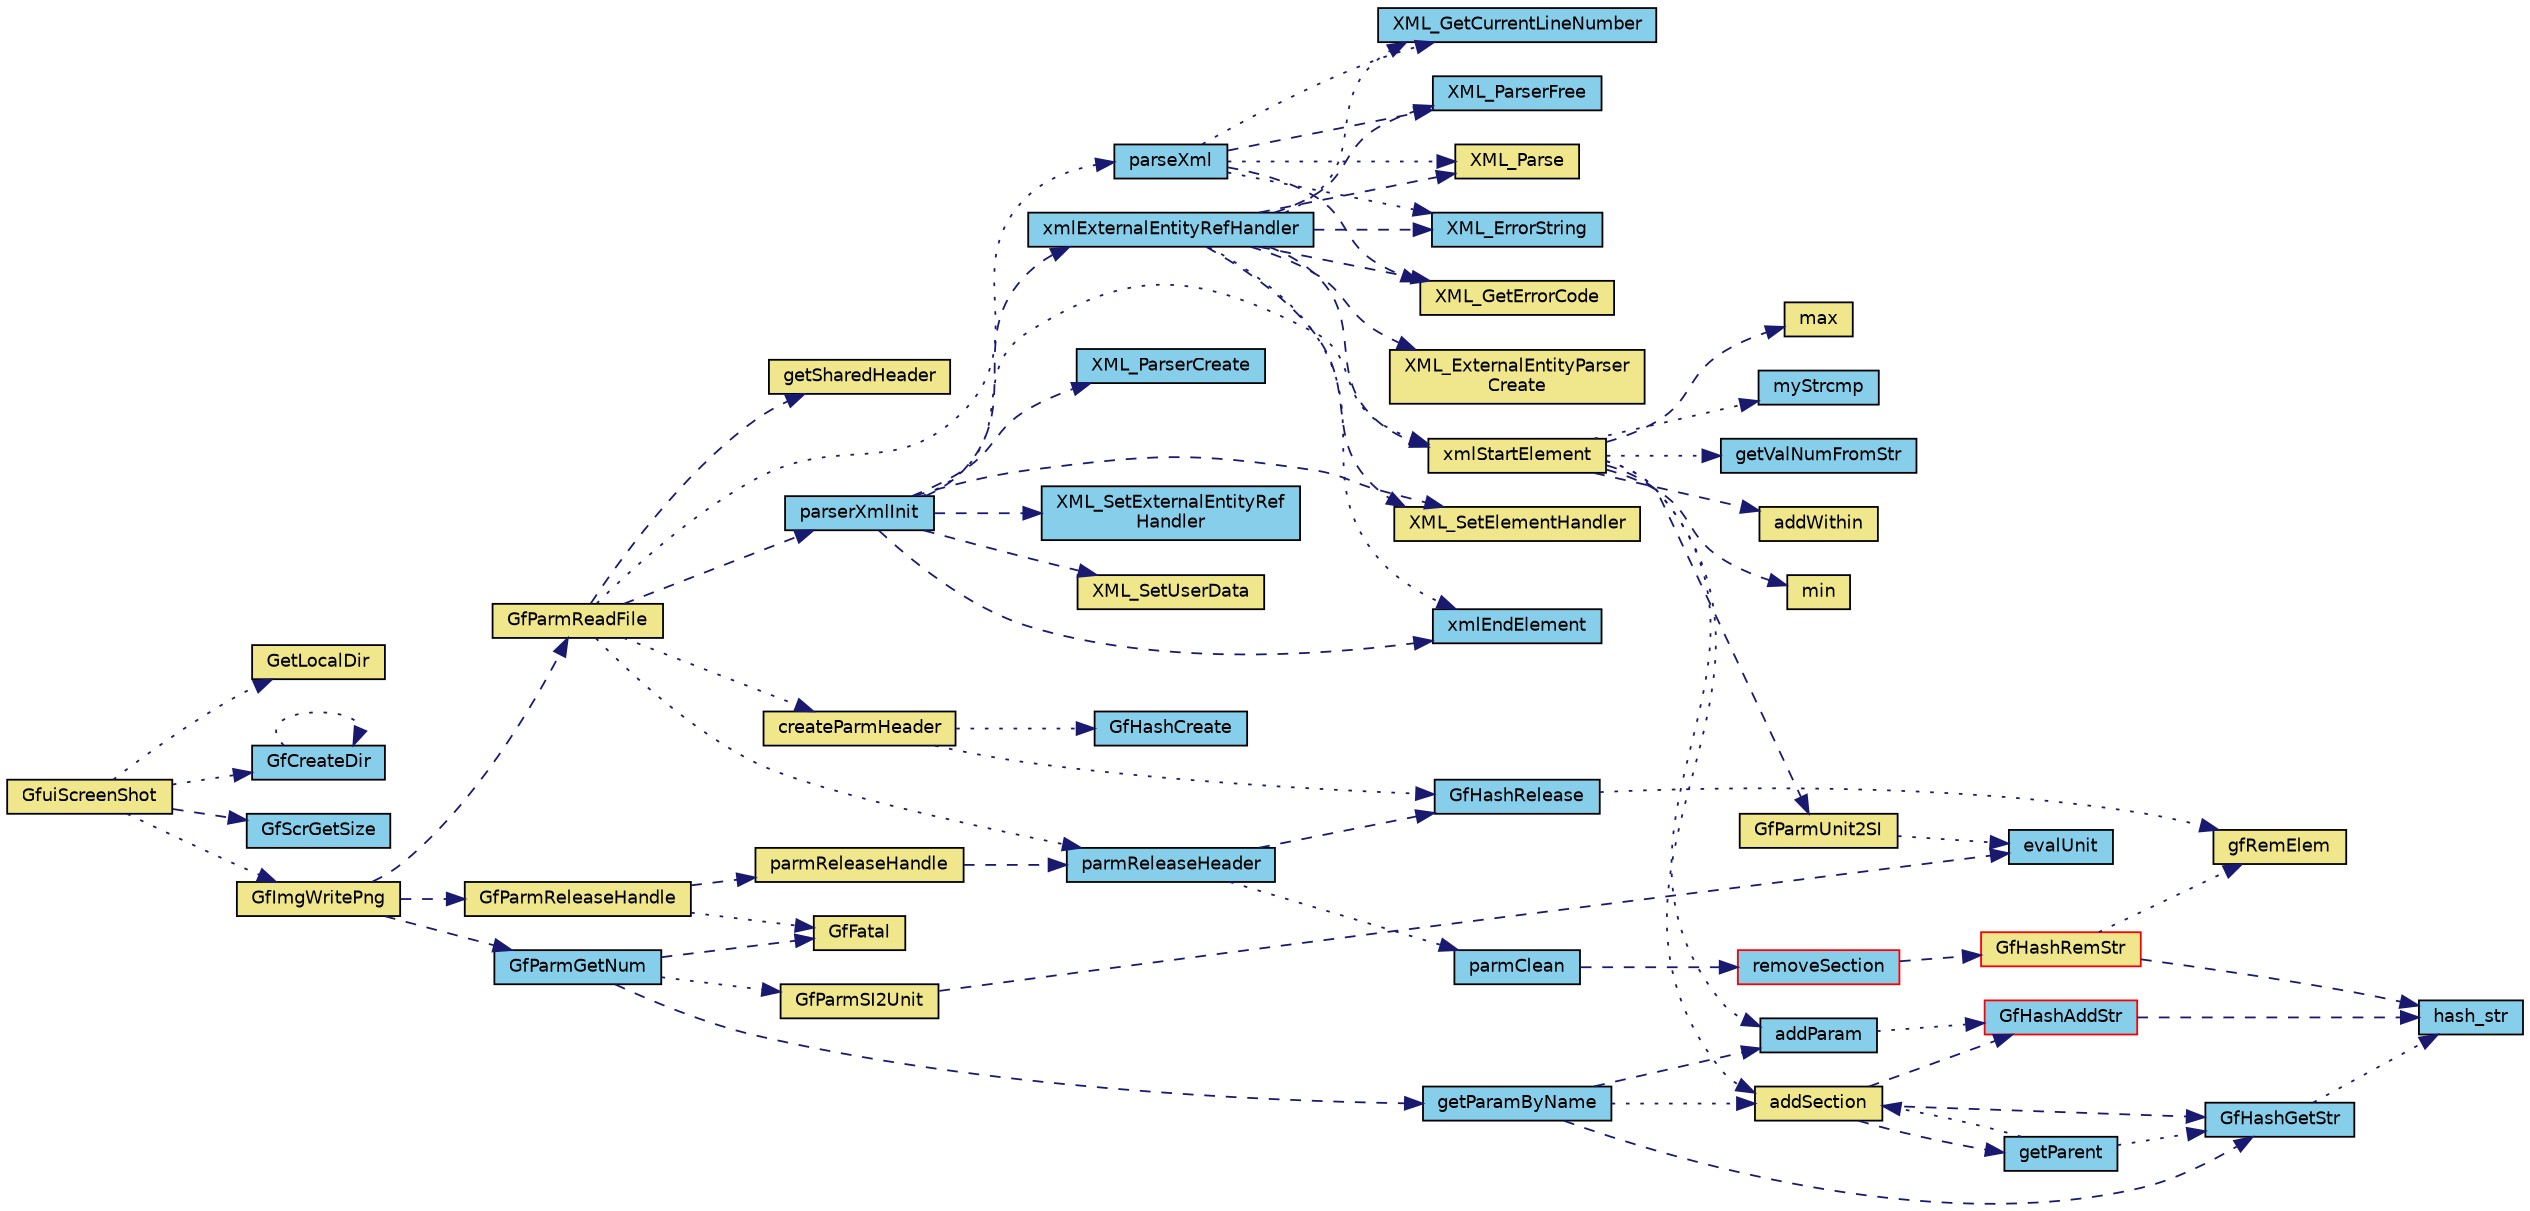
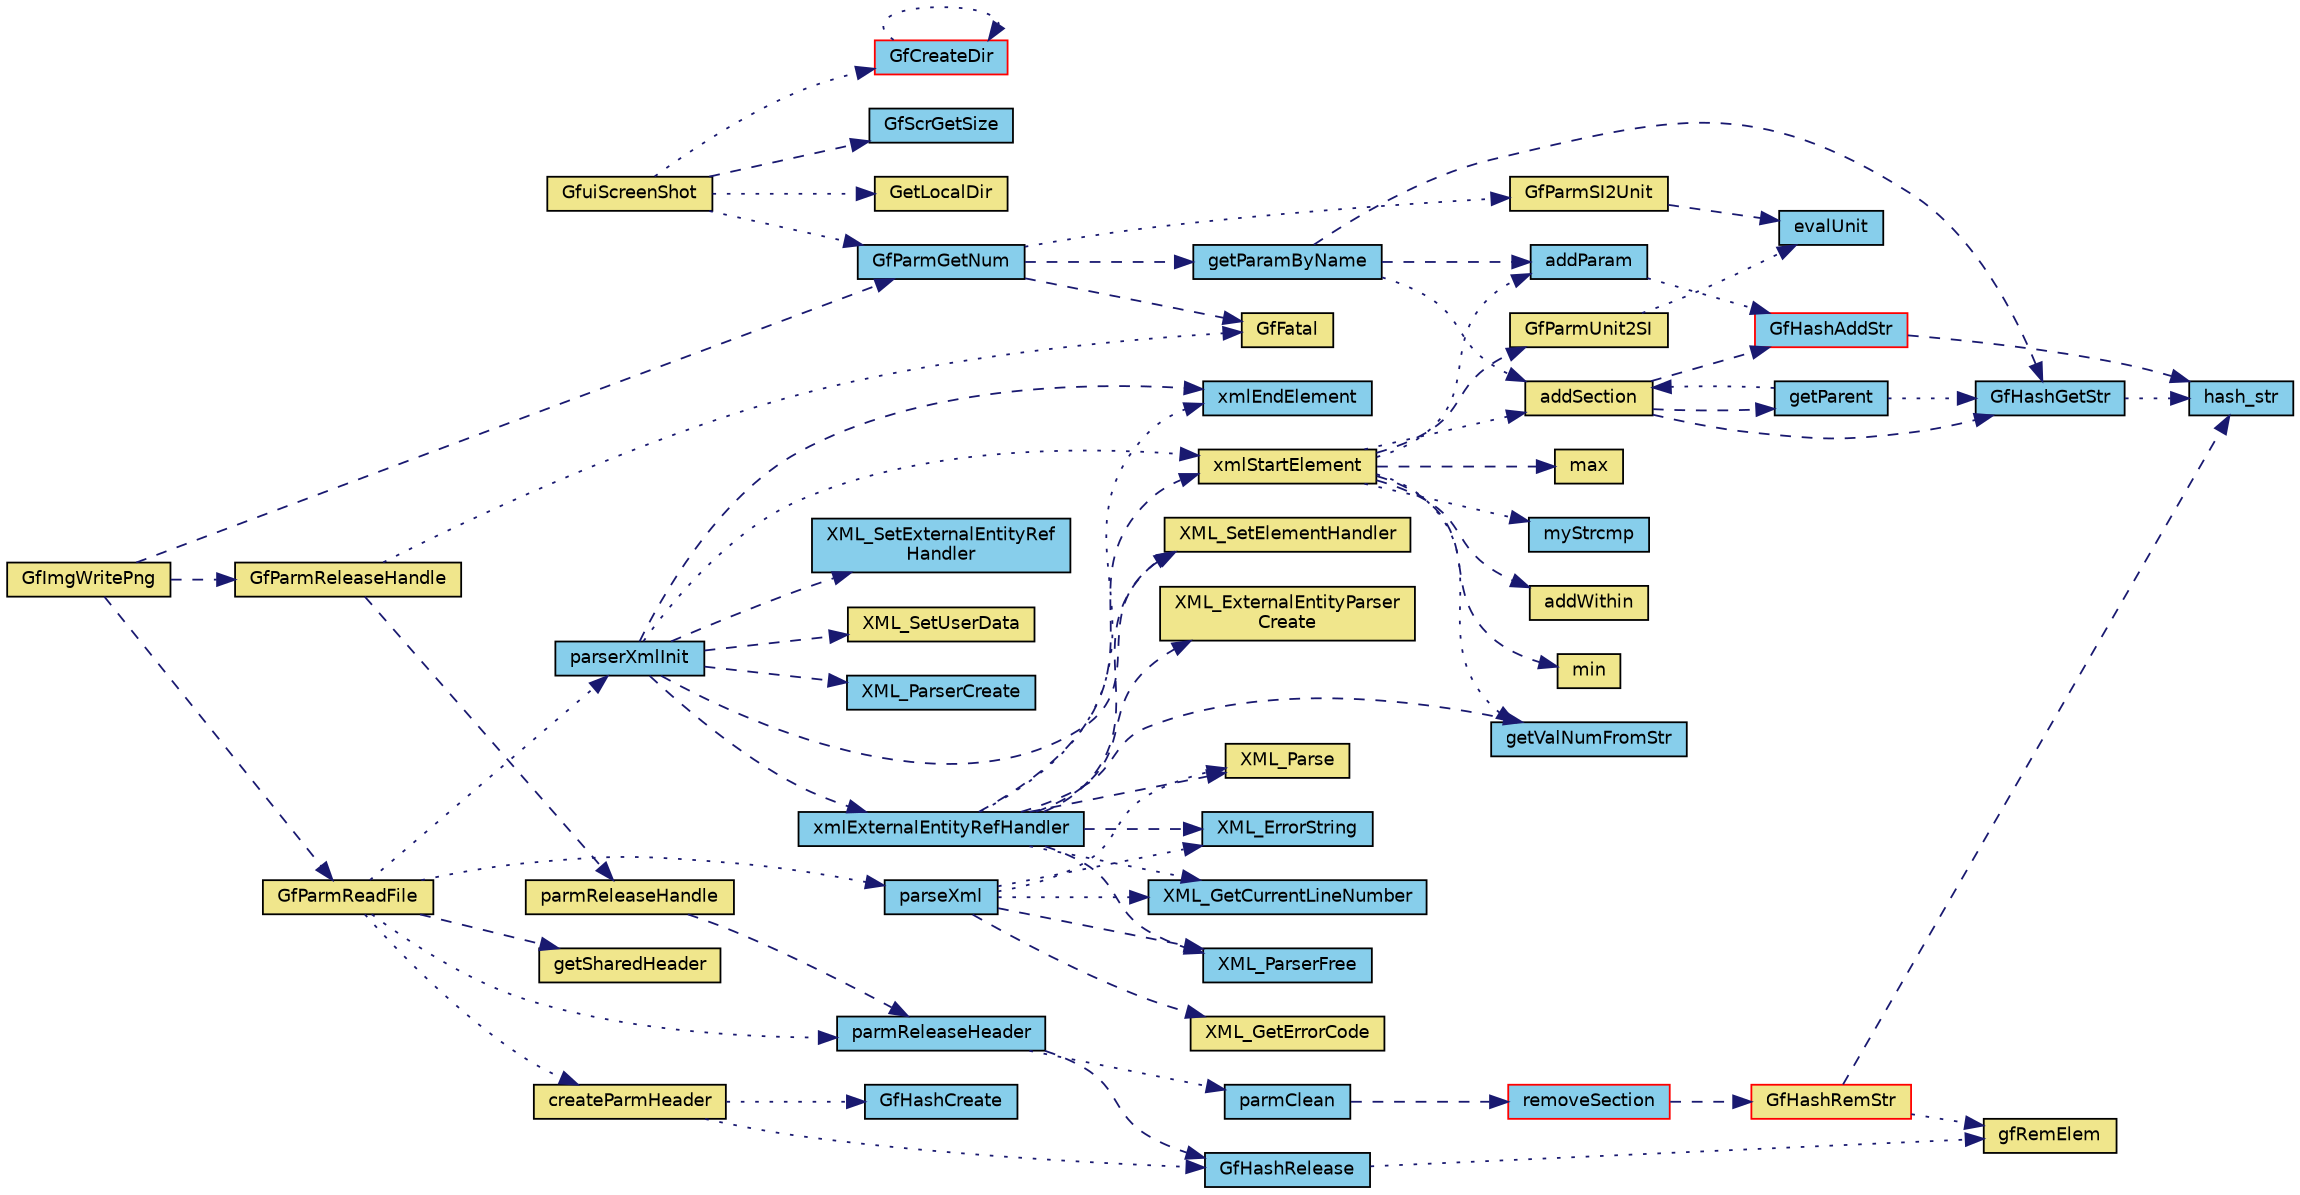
edge "xmlExternalEntityRefHandler" -> "XML_GetErrorCode": now "xmlExternalEntityRefHandler" -> "getValNumFromStr"
edge "GfParmReadFile" -> "parserXmlInit": style dashed -> dotted
node "GfCreateDir": color black -> red
edge "GfuiScreenShot" -> "GfImgWritePng": now "GfuiScreenShot" -> "GfParmGetNum"
